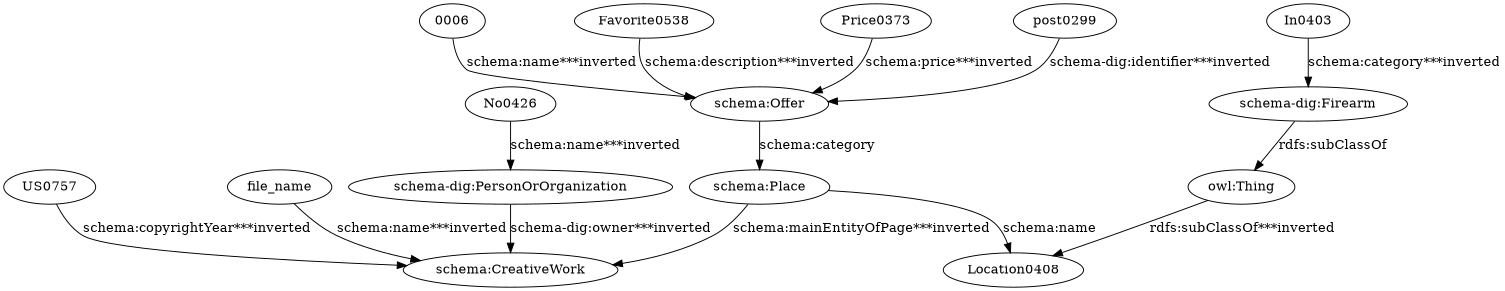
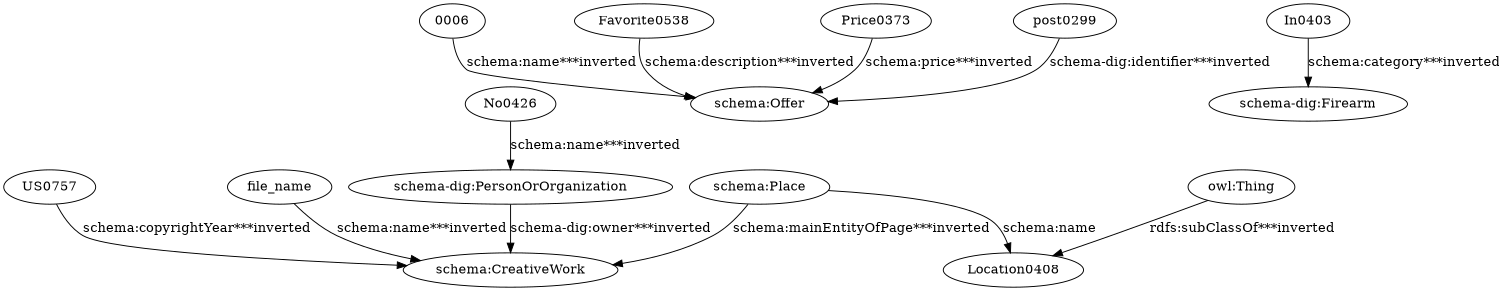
edge "schema:Offer" -> "schema:Place": removed, label "schema:category"
edge "schema-dig:Firearm" -> "owl:Thing": removed, label "rdfs:subClassOf"
